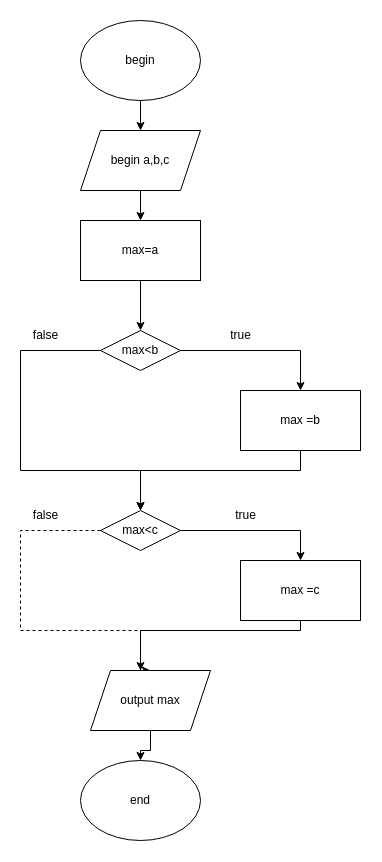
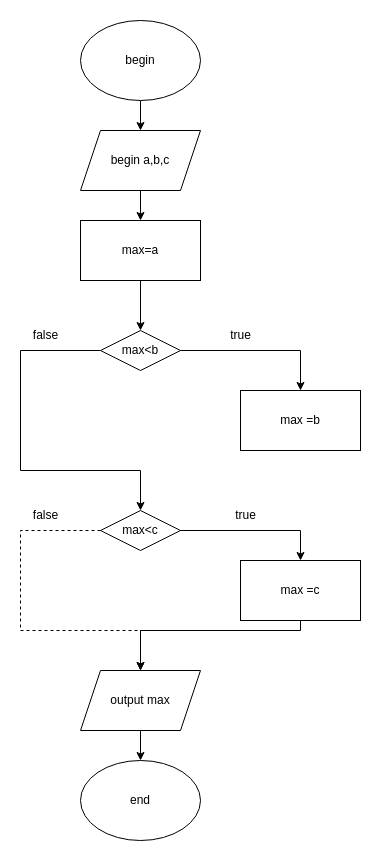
edge "max =b" -> "max<c": removed
node "output max": moved (151, 701) -> (141, 701)
